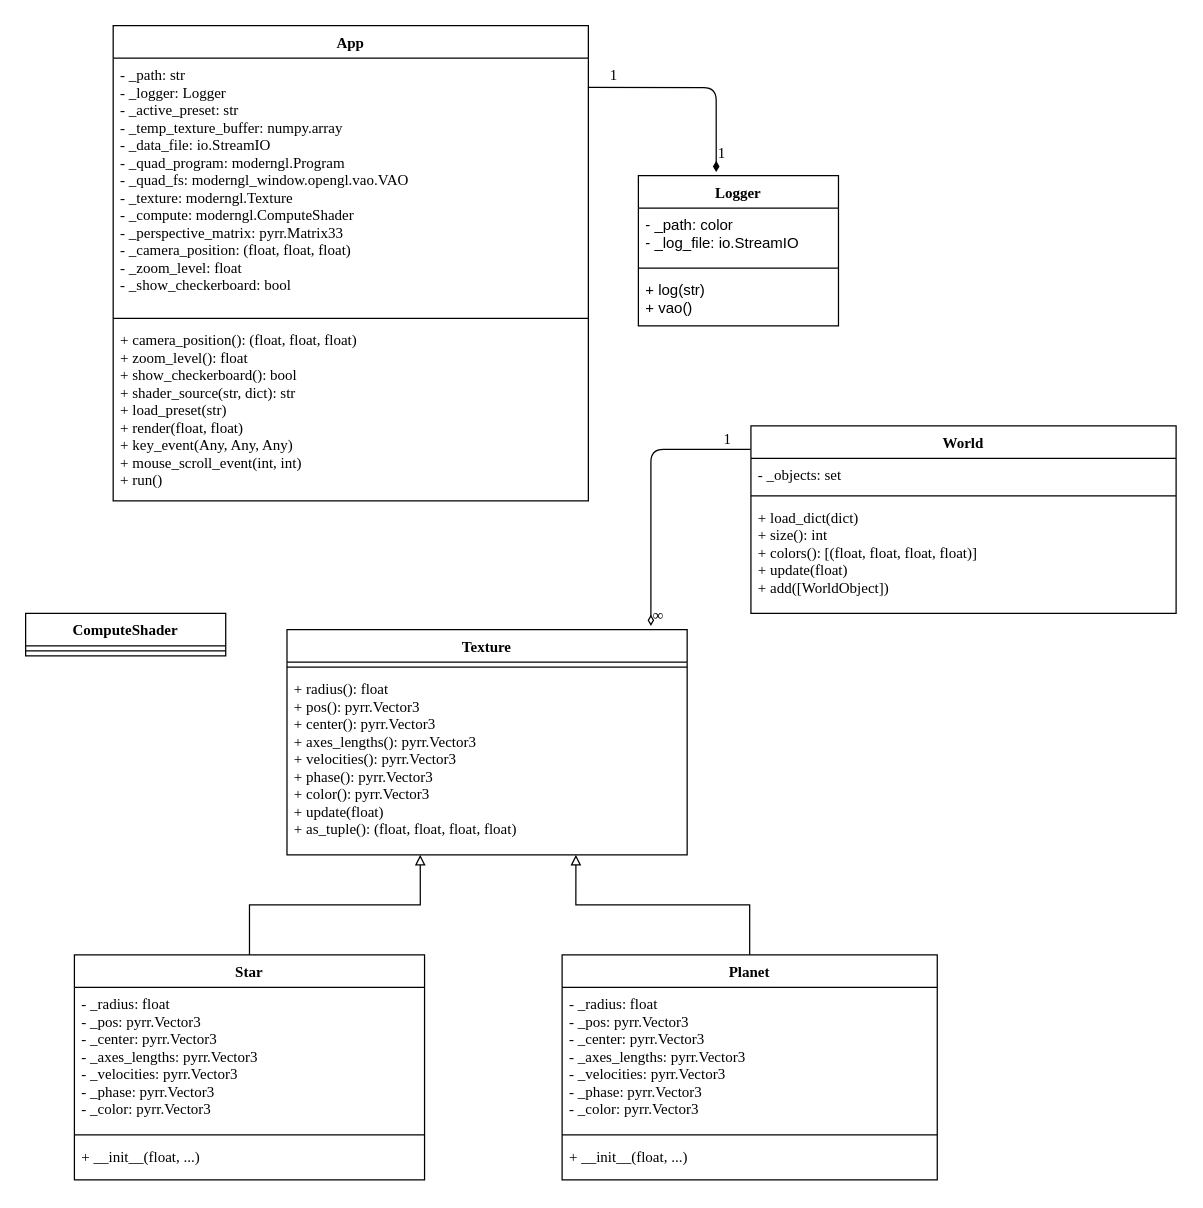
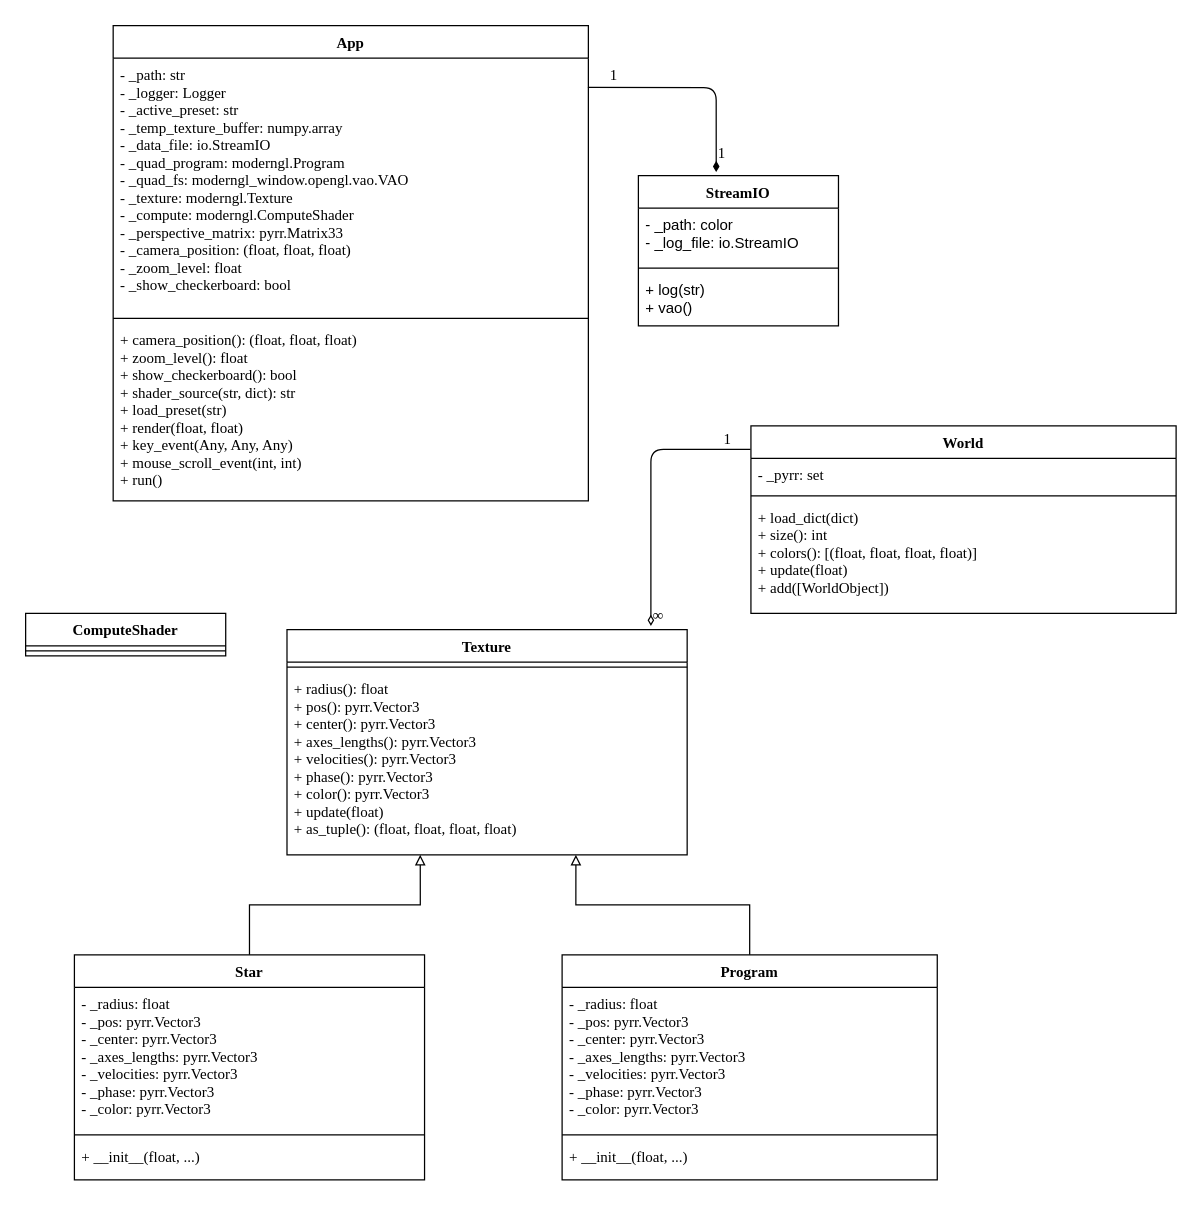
node "Logger": label "Logger" -> "StreamIO"
node "- _objects: set": label "- _objects: set" -> "- _pyrr: set"
node "Planet": label "Planet" -> "Program"
